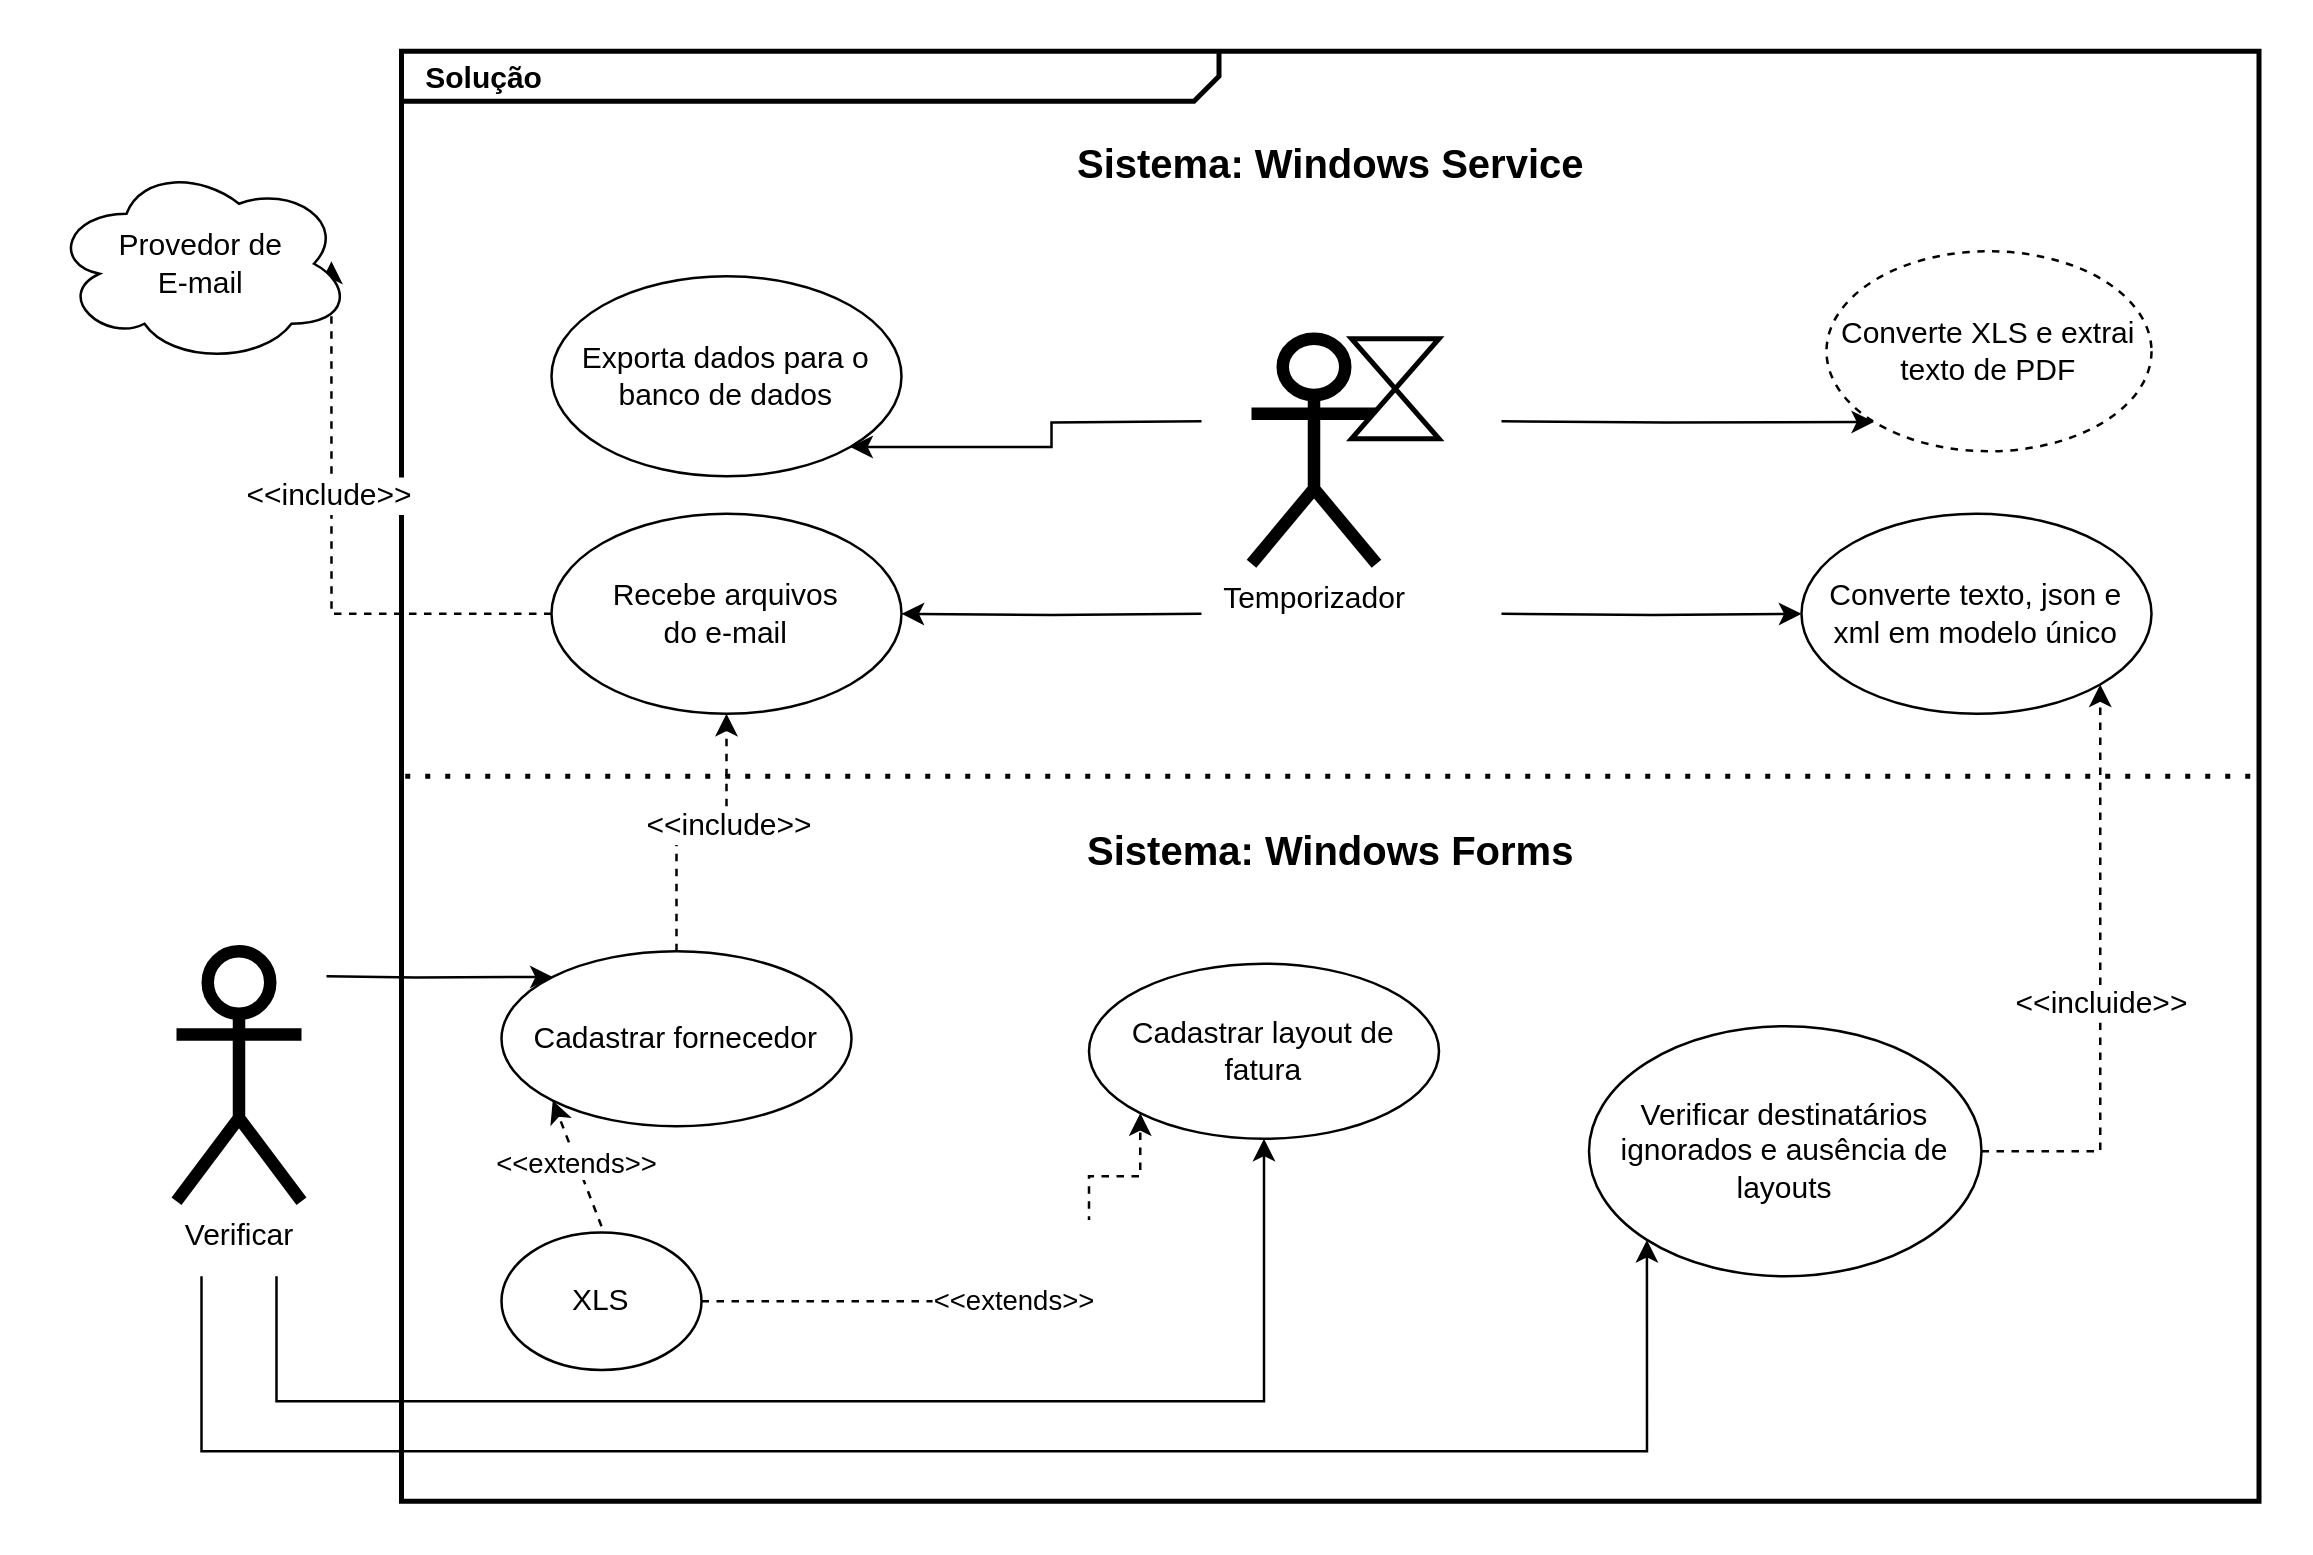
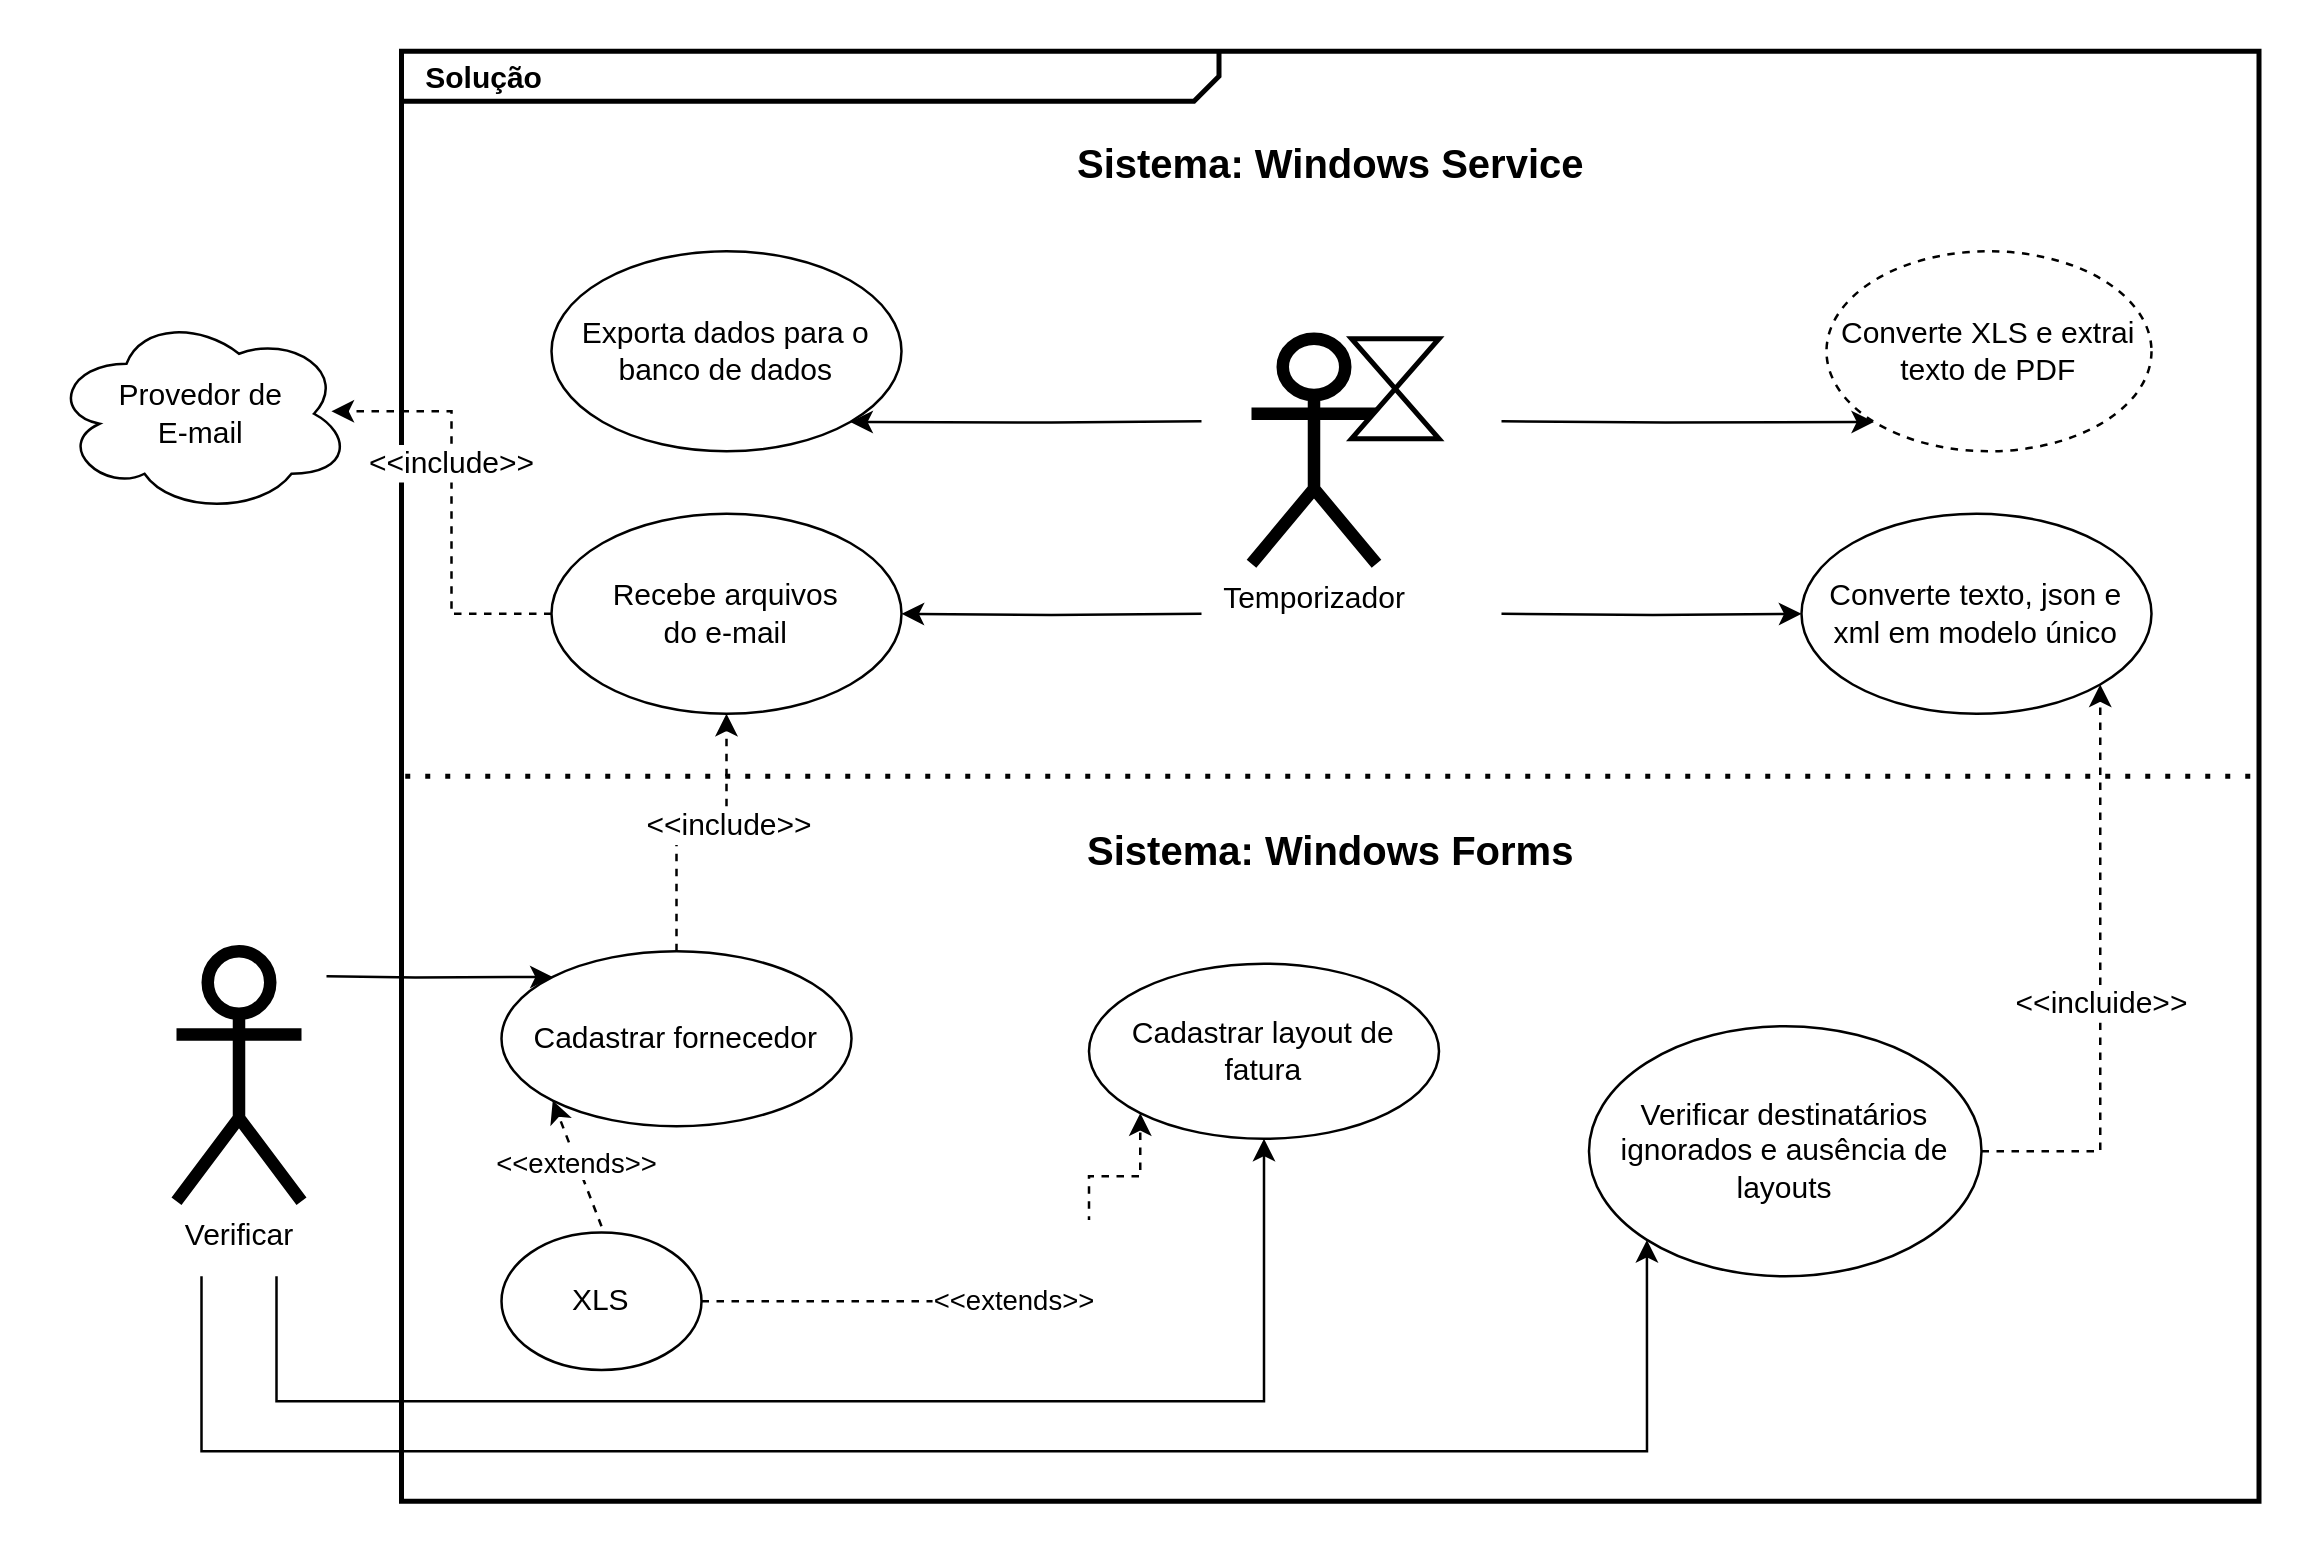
node "Provedor de E-mail": moved (201, 264) -> (201, 414)
node "Exporta dados para o banco de dados": moved (726, 376) -> (726, 351)
